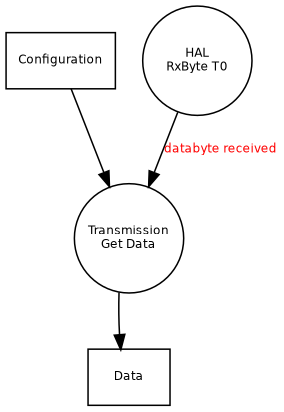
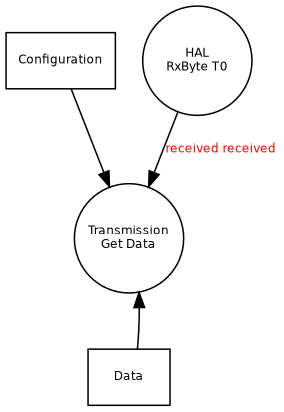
edge "HAL RxByte T0" -> "Transmission Get Data": label "databyte received" -> "received received"
edge "Transmission Get Data" -> "Data": reversed
